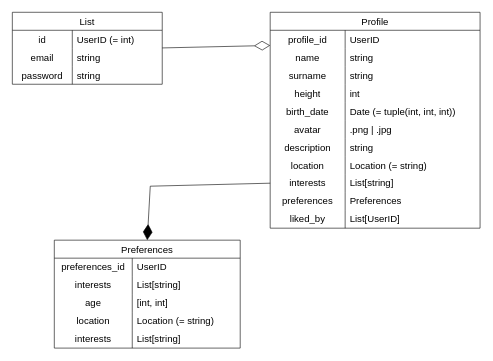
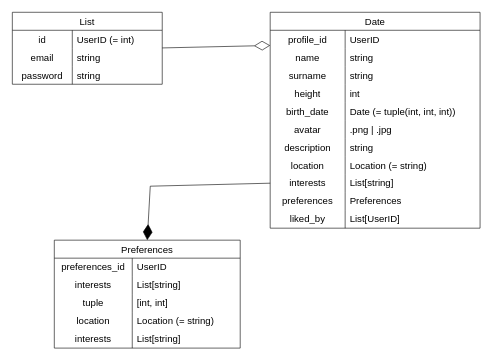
node "Profile": label "Profile" -> "Date"
node "age": label "age" -> "tuple"
